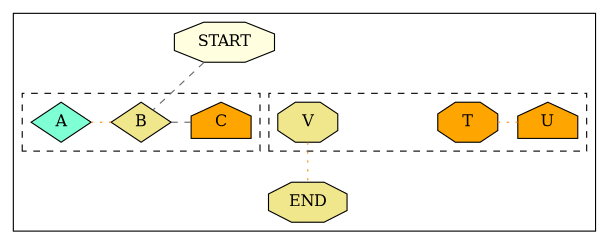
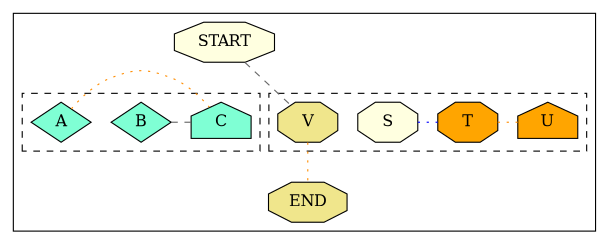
edge "START" -- "B": now "START" -- "V"
edge "A" -- "B": now "A" -- "C"
node "B": fillcolor khaki -> aquamarine
node "C": fillcolor orange -> aquamarine
node "S": added
